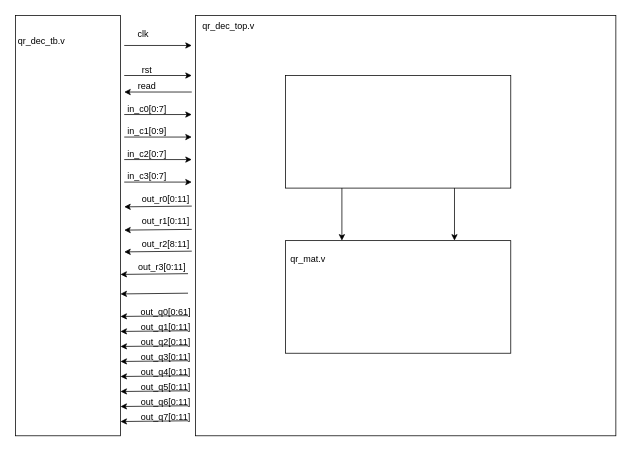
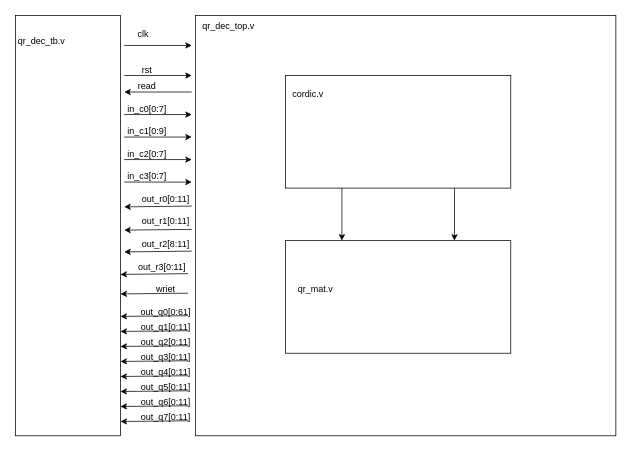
node "cordic.v": added
node "qr_mat.v": moved (308, 259) -> (315, 289)
node "wriet": added
